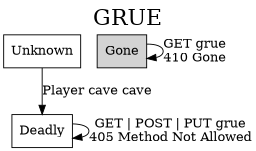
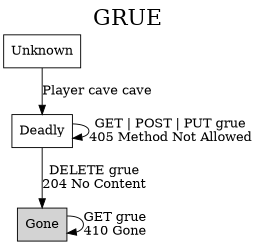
edge "Deadly" -> "Gone": added, label "DELETE grue 204 No Content"
